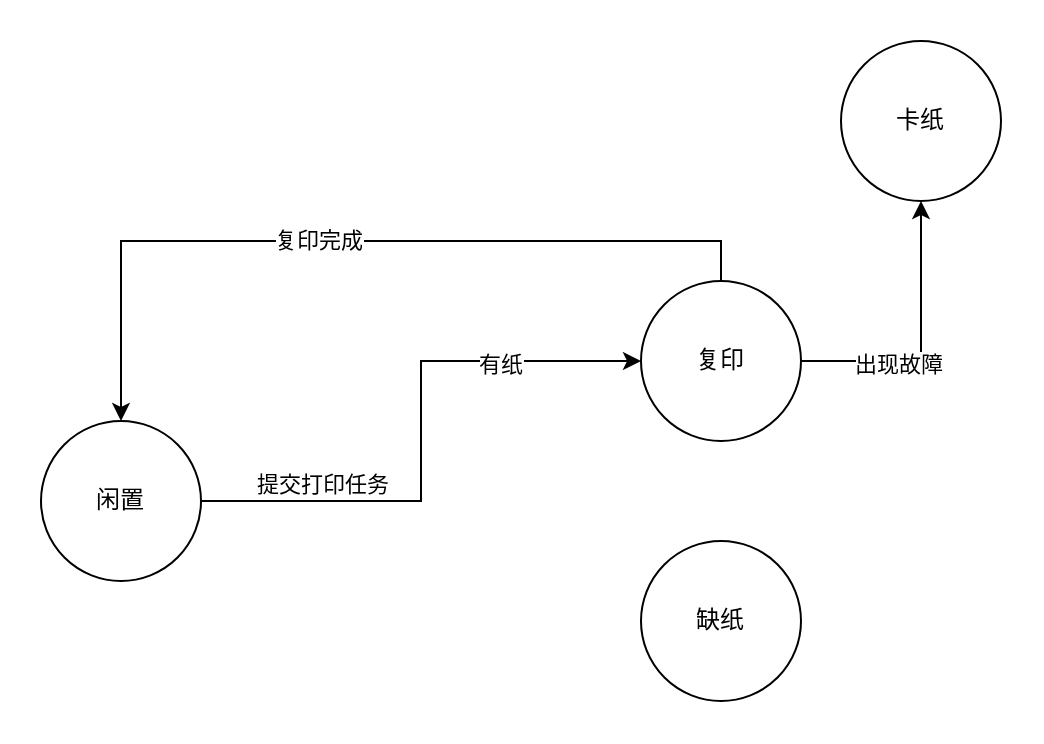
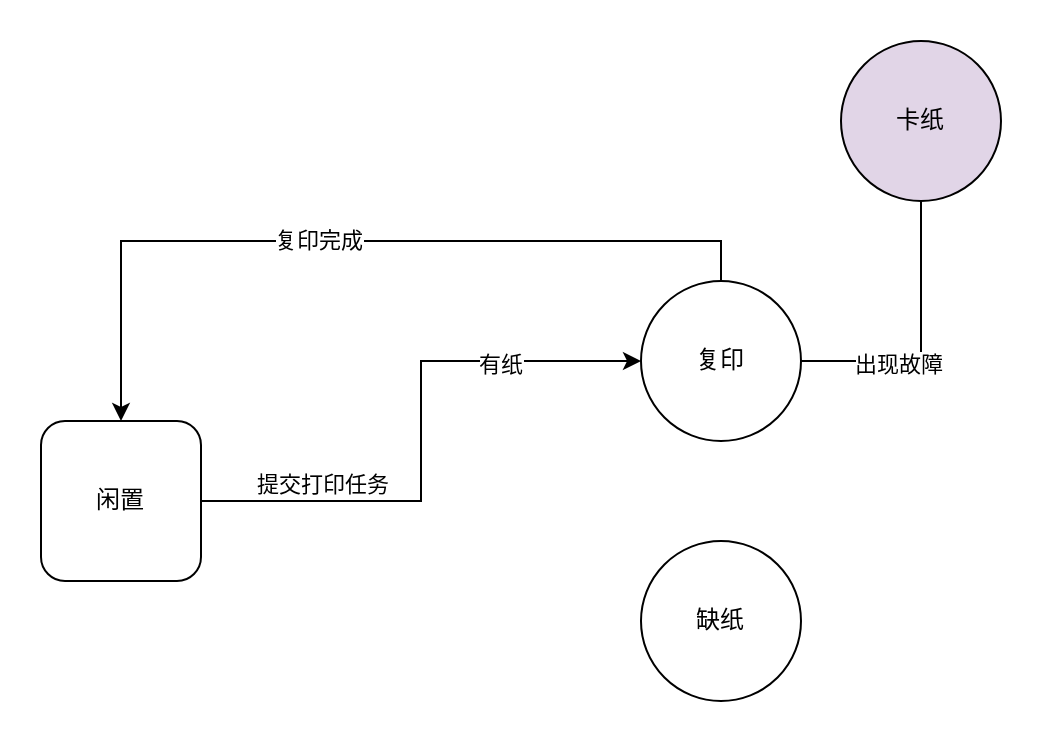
node "卡纸": fillcolor #ffffff -> #e1d5e7
edge "复印" -> "卡纸": arrowhead classic -> none
node "闲置": shape ellipse -> rounded rectangle
